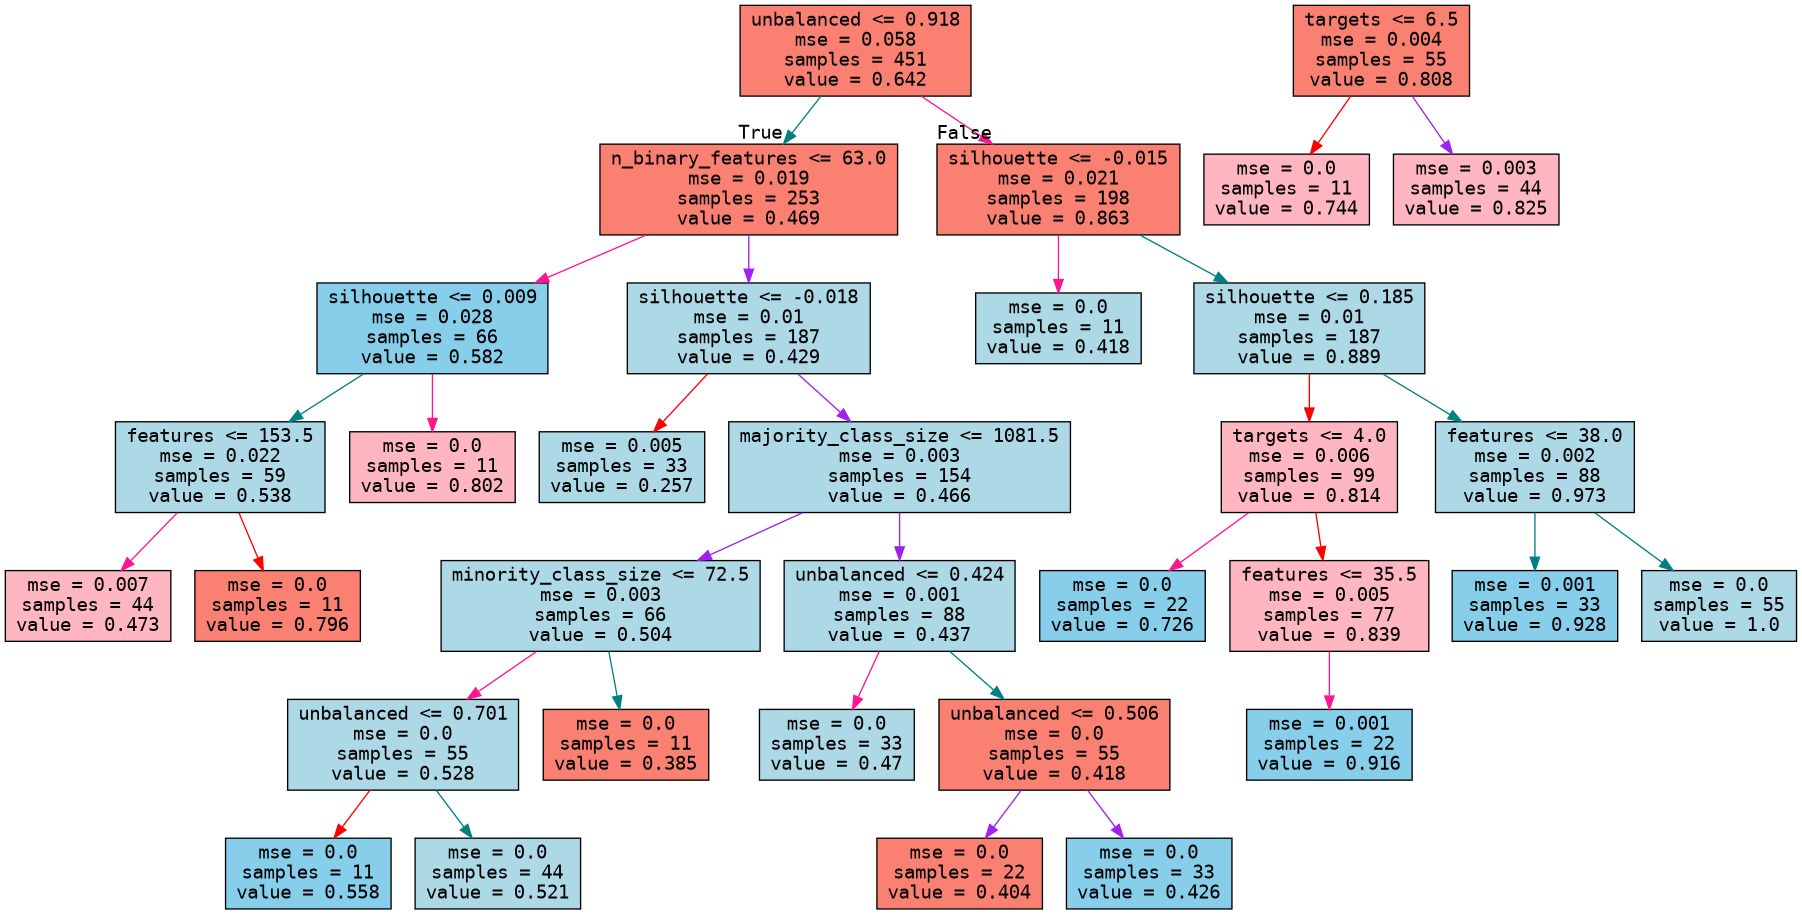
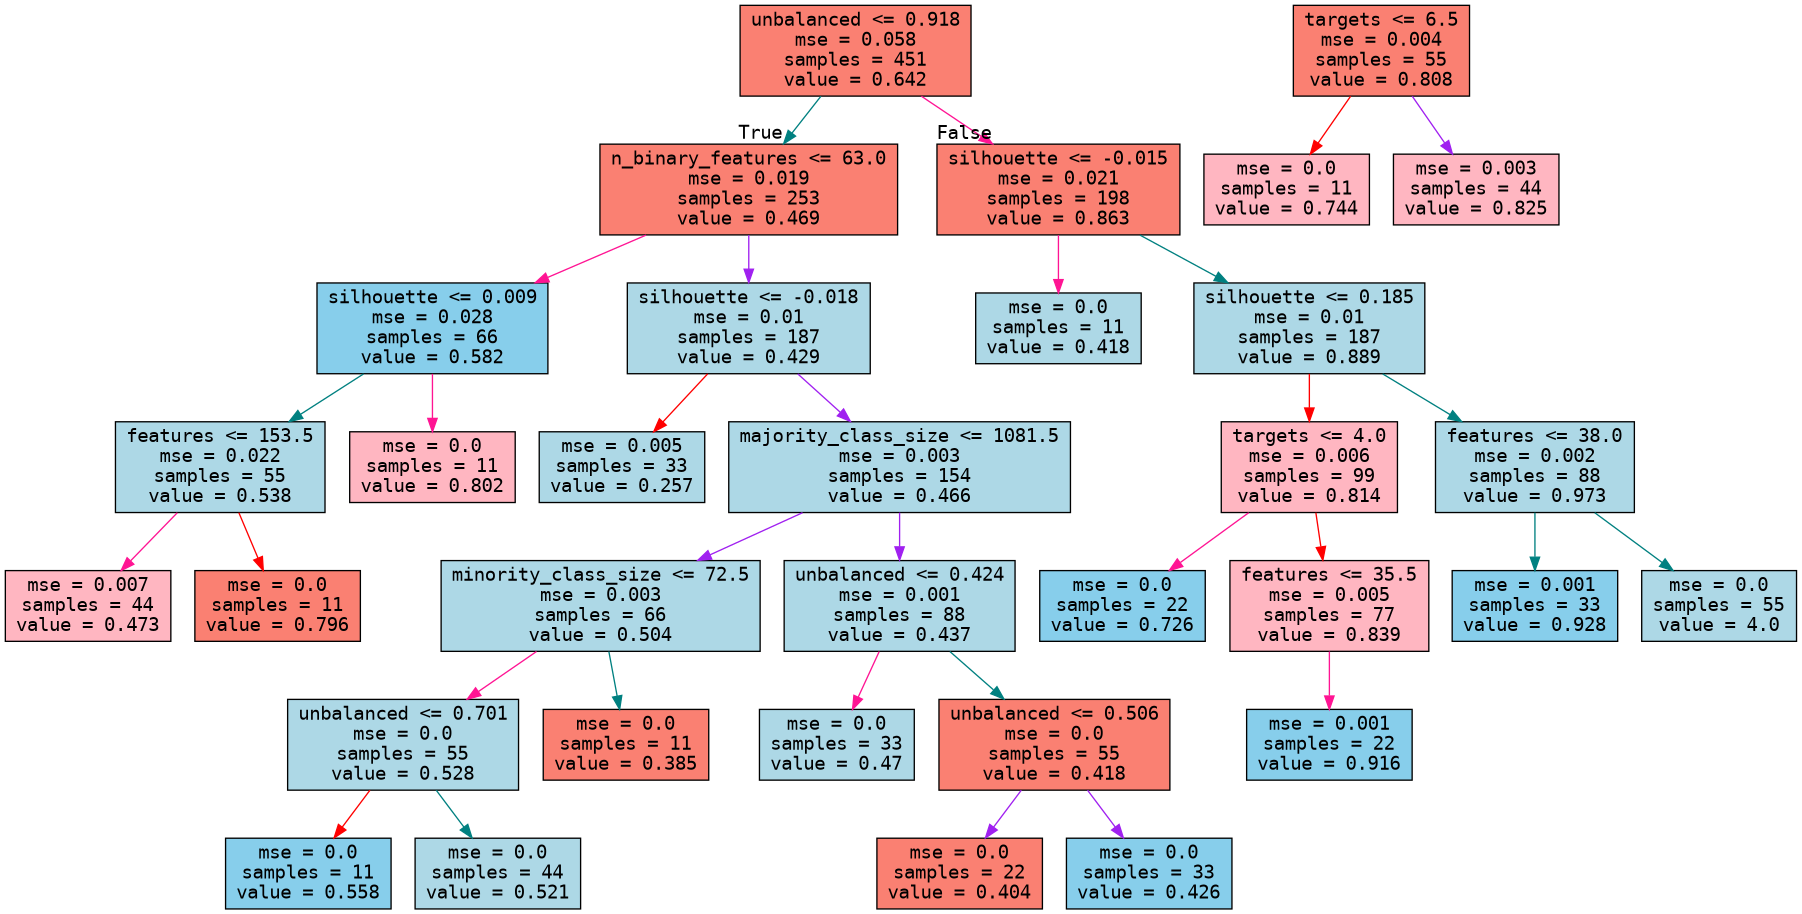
node "features <= 153.5 mse = 0.022 samples = 59 value = 0.538": label "features <= 153.5 mse = 0.022 samples = 59 value = 0.538" -> "features <= 153.5 mse = 0.022 samples = 55 value = 0.538"
node "mse = 0.0 samples = 55 value = 1.0": label "mse = 0.0 samples = 55 value = 1.0" -> "mse = 0.0 samples = 55 value = 4.0"
